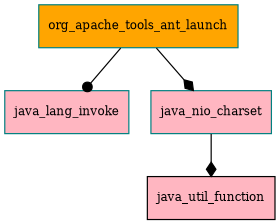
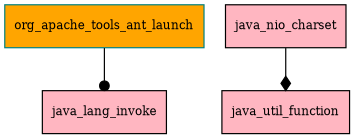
edge "org_apache_tools_ant_launch" -> "java_nio_charset": removed
node "java_lang_invoke": color teal -> black
node "java_nio_charset": color teal -> black
